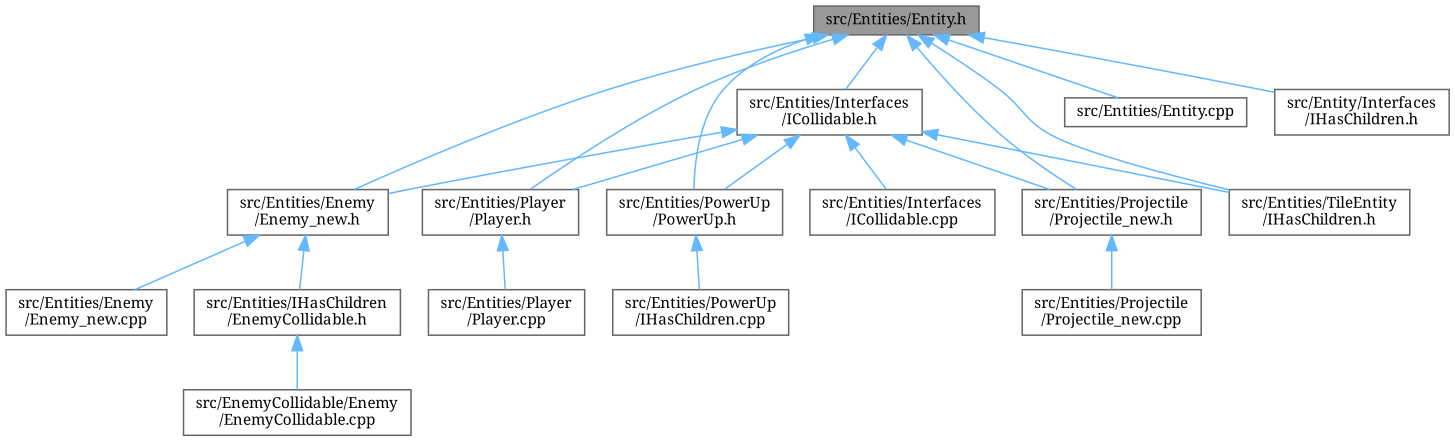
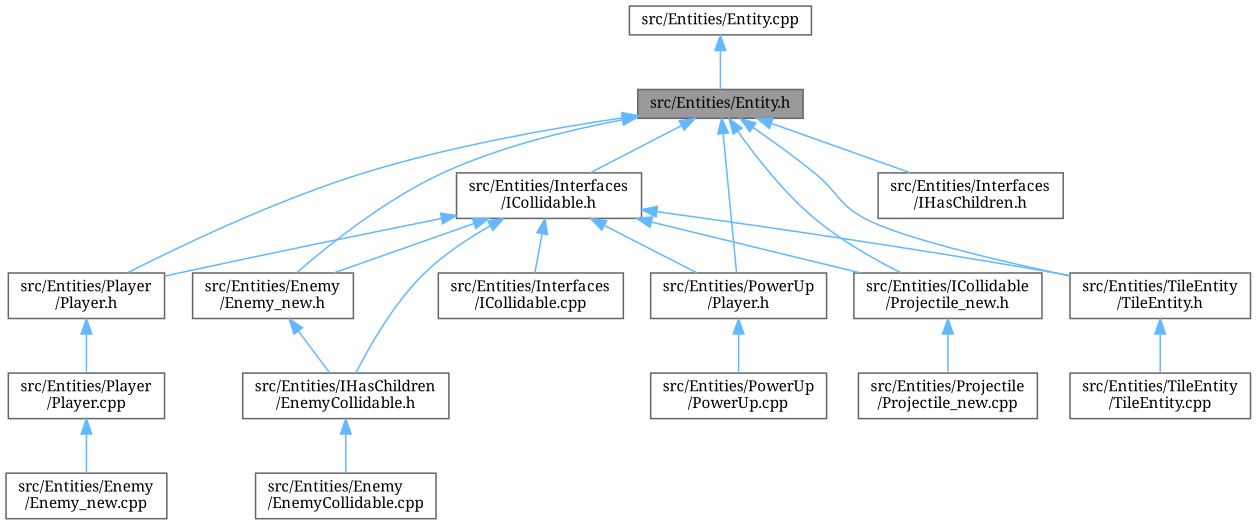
edge "src/Entities/Entity.cpp" -> "src/Entities/Entity.h": reversed
node "src/Entity/Interfaces /IHasChildren.h": label "src/Entity/Interfaces /IHasChildren.h" -> "src/Entities/Interfaces /IHasChildren.h"
node "src/Entities/PowerUp /PowerUp.h": label "src/Entities/PowerUp /PowerUp.h" -> "src/Entities/PowerUp /Player.h"
node "src/Entities/Projectile /Projectile_new.h": label "src/Entities/Projectile /Projectile_new.h" -> "src/Entities/ICollidable /Projectile_new.h"
node "src/Entities/TileEntity /IHasChildren.h": label "src/Entities/TileEntity /IHasChildren.h" -> "src/Entities/TileEntity /TileEntity.h"
edge "src/Entities/Enemy /Enemy_new.cpp" -> "src/Entities/Enemy /Enemy_new.h": now "src/Entities/Enemy /Enemy_new.cpp" -> "src/Entities/Player /Player.cpp"
edge "src/Entities/IHasChildren /EnemyCollidable.h" -> "src/Entities/Interfaces /ICollidable.h": added
node "src/Entities/PowerUp /IHasChildren.cpp": label "src/Entities/PowerUp /IHasChildren.cpp" -> "src/Entities/PowerUp /PowerUp.cpp"
node "src/Entities/TileEntity /TileEntity.cpp": added
node "src/EnemyCollidable/Enemy /EnemyCollidable.cpp": label "src/EnemyCollidable/Enemy /EnemyCollidable.cpp" -> "src/Entities/Enemy /EnemyCollidable.cpp"
